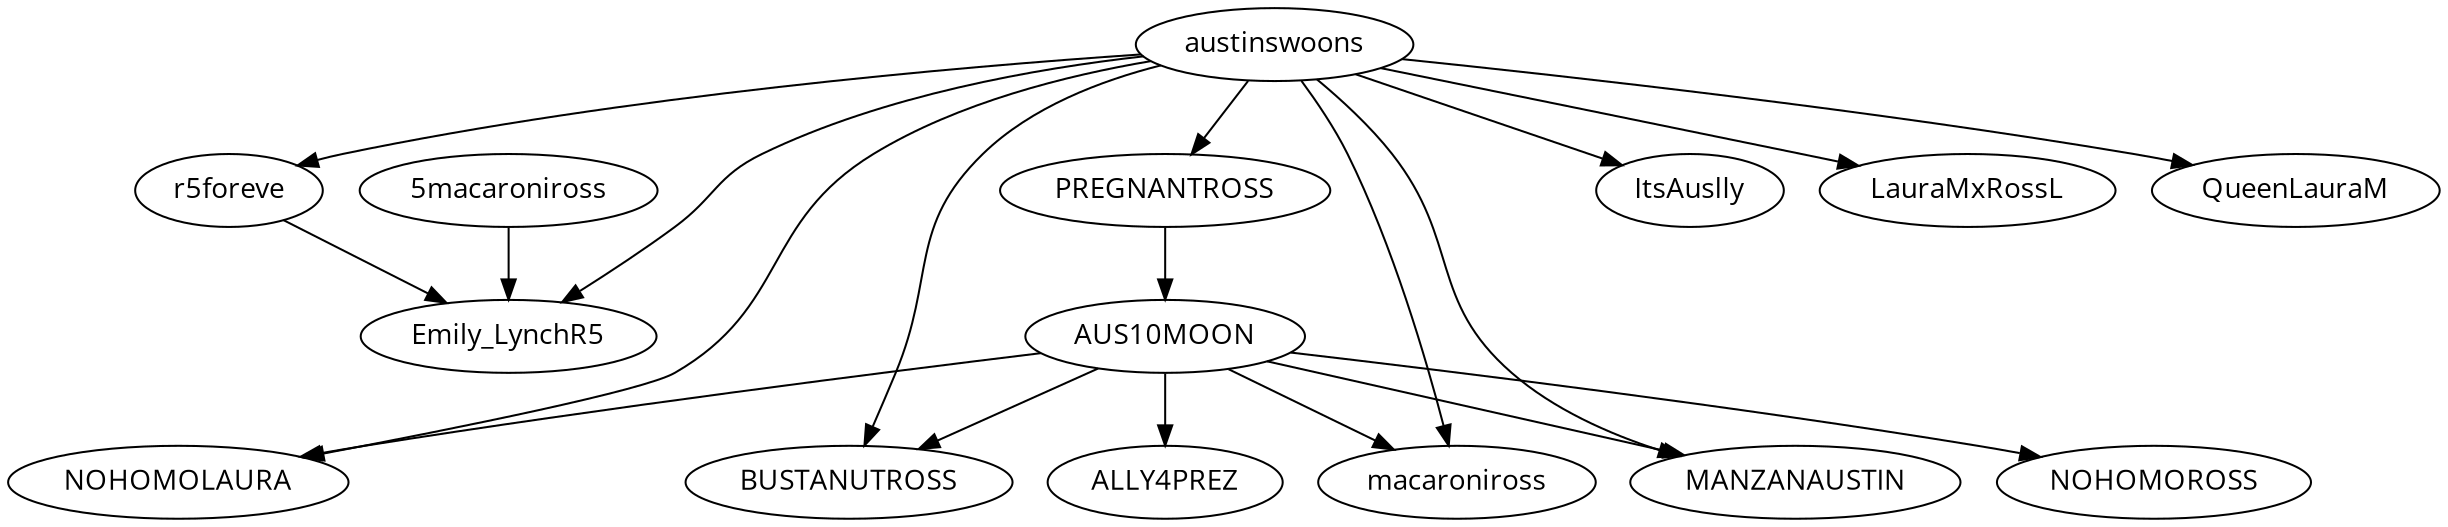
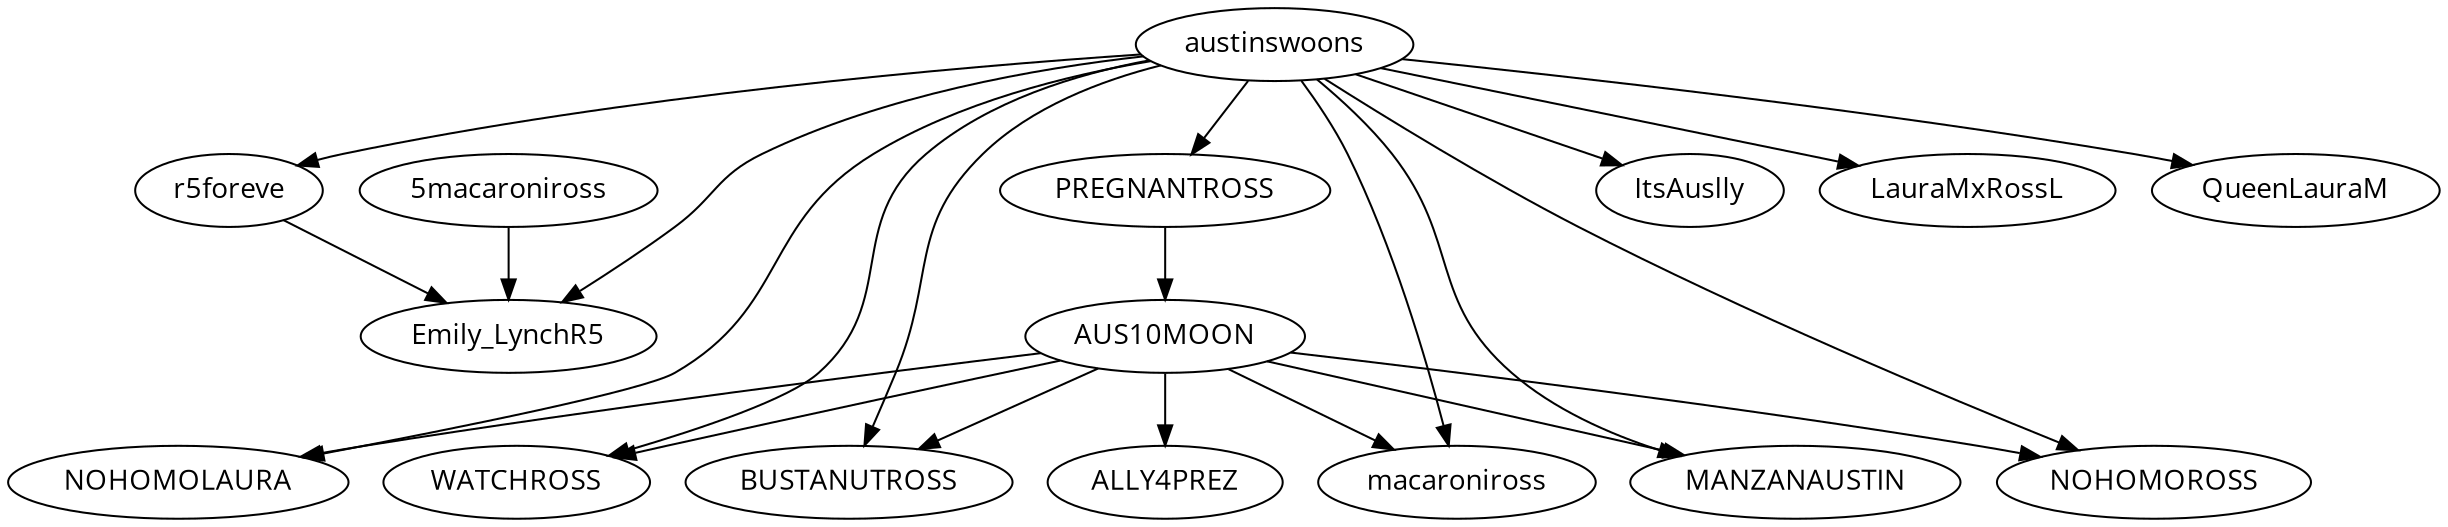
edge "austinswoons" -> "NOHOMOROSS": added
node "WATCHROSS": added
